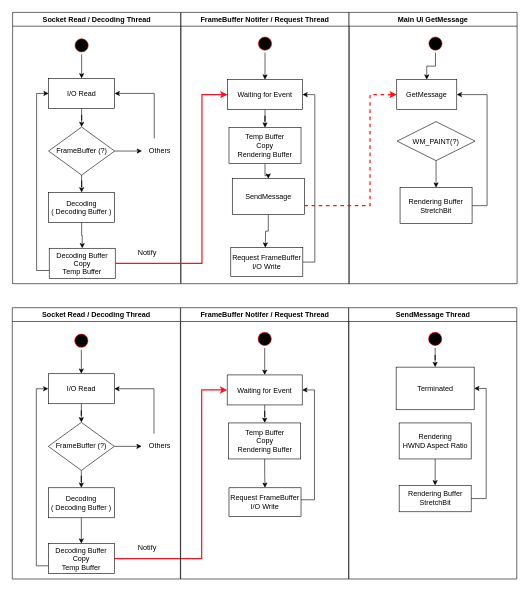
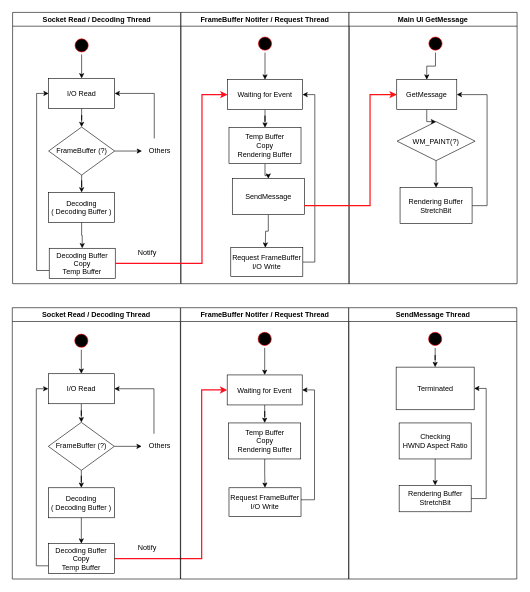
edge "GetMessage" -> "WM_PAINT(?)": added
edge "SendMessage" -> "GetMessage": style dashed -> solid
node "Rendering HWND Aspect Ratio": label "Rendering HWND Aspect Ratio" -> "Checking HWND Aspect Ratio"
